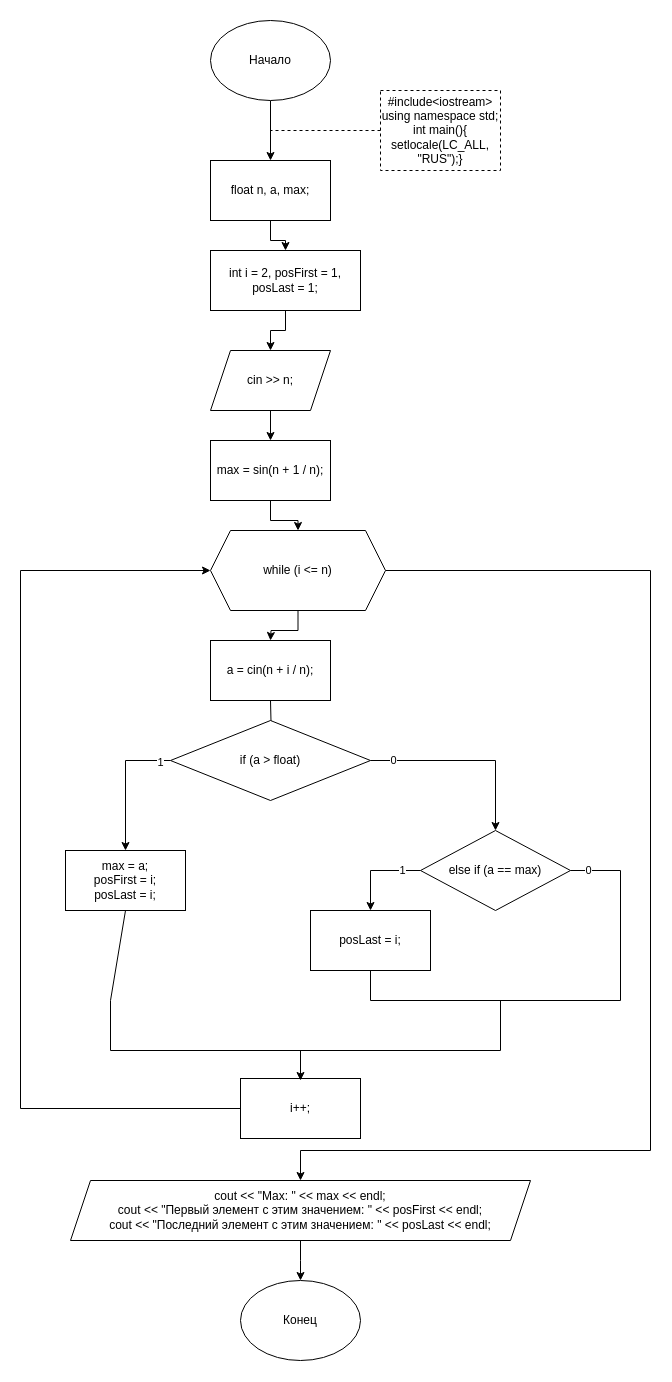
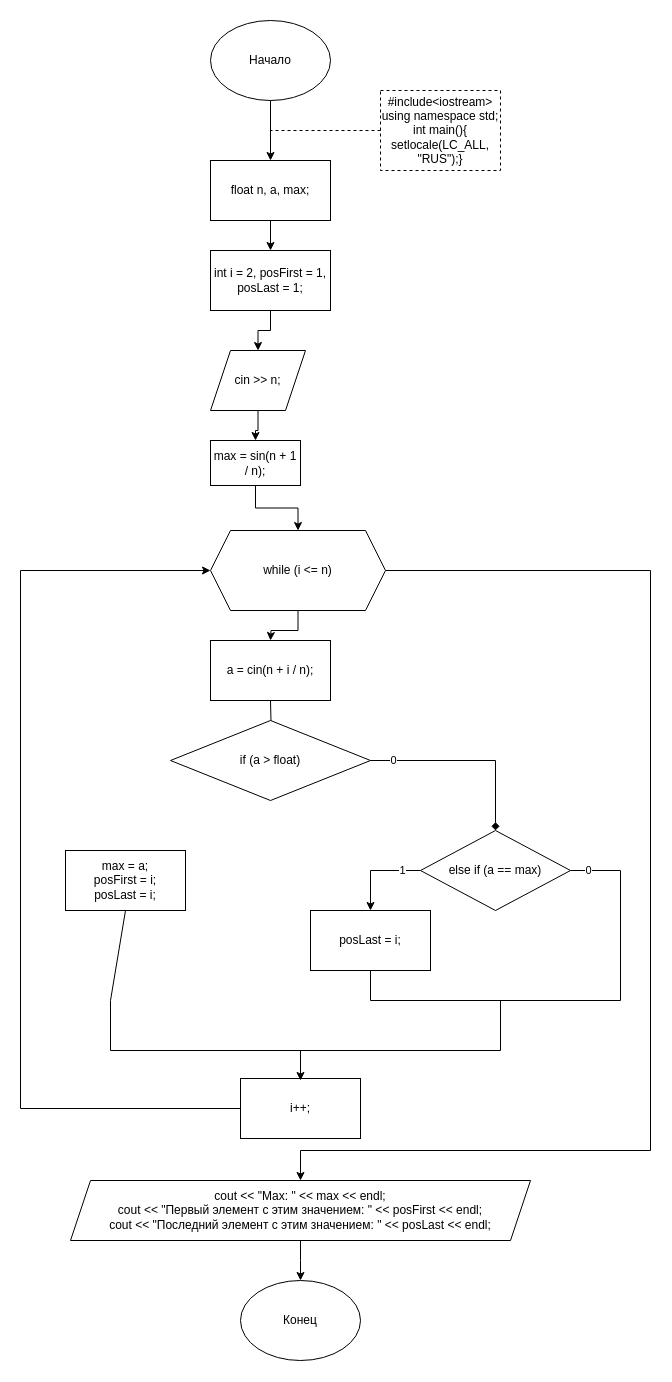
node "int i = 2, posFirst = 1, posLast = 1;": size 150x60 -> 120x60
node "cin >> n;": size 120x60 -> 95x60
node "max = sin(n + 1 / n);": size 120x60 -> 90x45
edge "if (a > float)" -> "max = a; posFirst = i; posLast = i;": removed, label "1"
edge "if (a > float)" -> "else if (a == max)": arrowhead classic -> diamond
